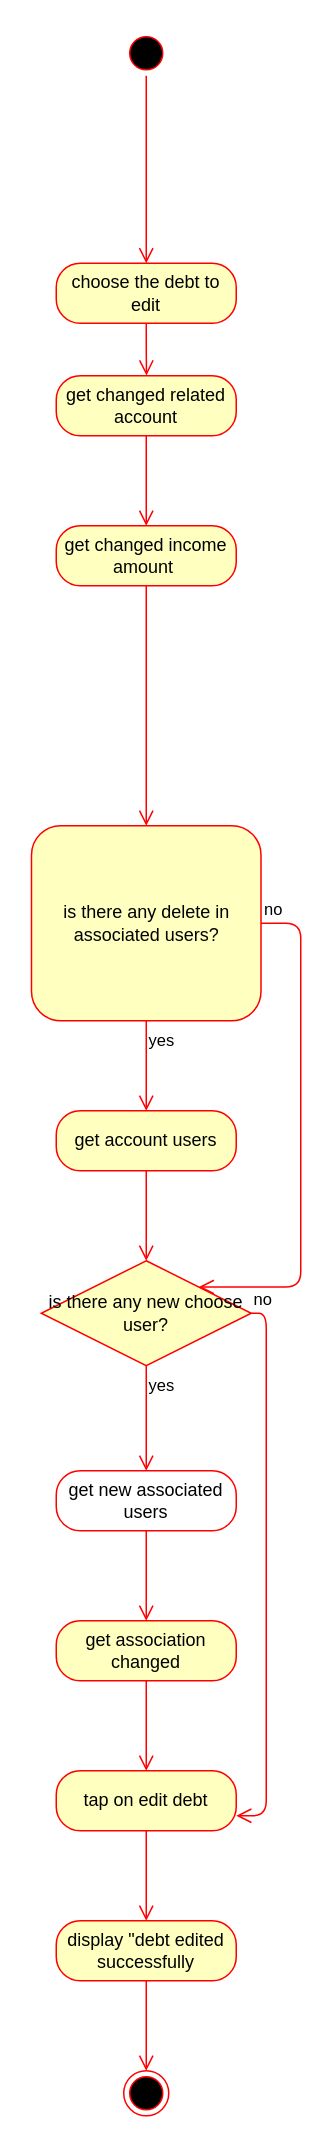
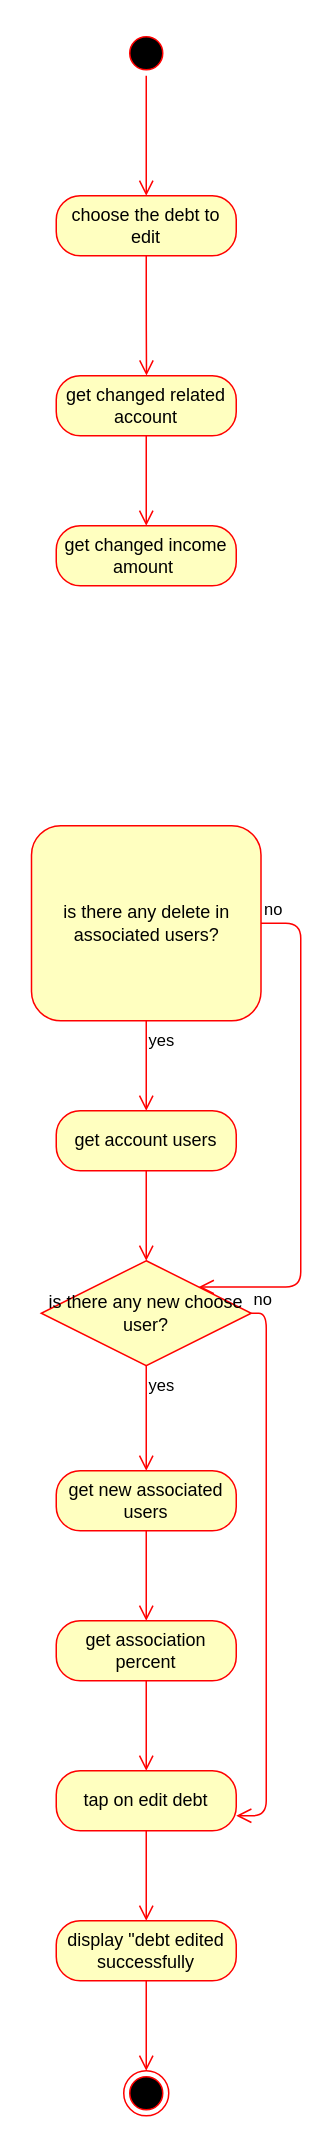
node "choose the debt to edit": moved (146, 293) -> (146, 226)
edge "get changed income amount" -> "is there any delete in associated users?": removed
node "get new associated users": fillcolor #ffffff -> #ffffc0
node "get association changed": label "get association changed" -> "get association percent"
